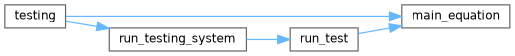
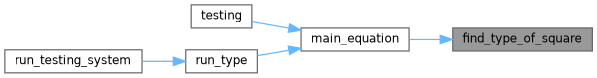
edge "testing" -> "run_testing_system": removed
node "run_test": label "run_test" -> "run_type"
node "find_type_of_square": added
